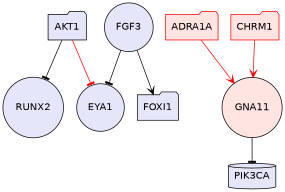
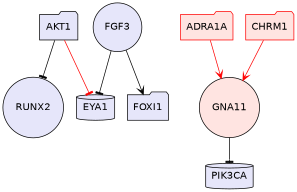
node "EYA1": shape circle -> cylinder
